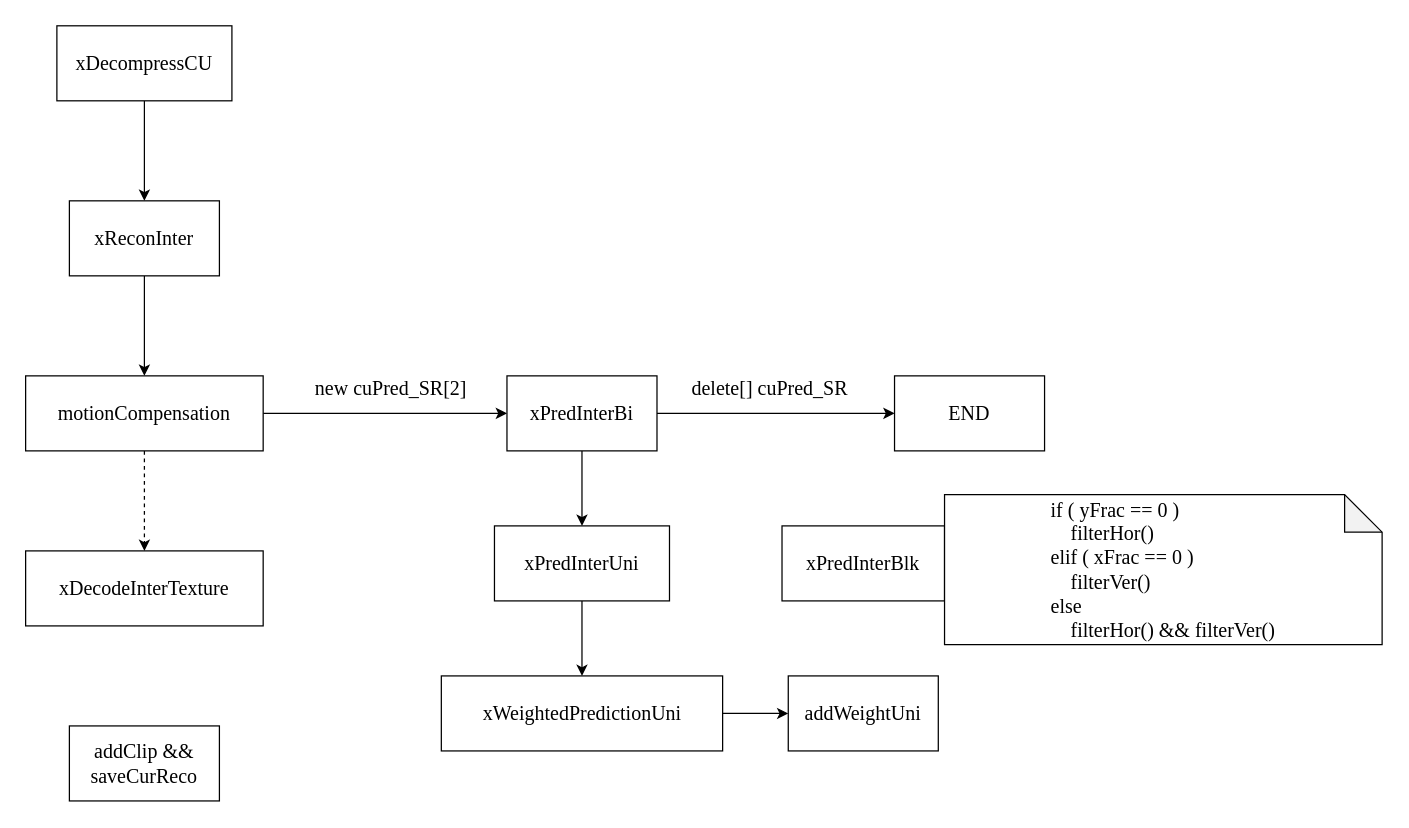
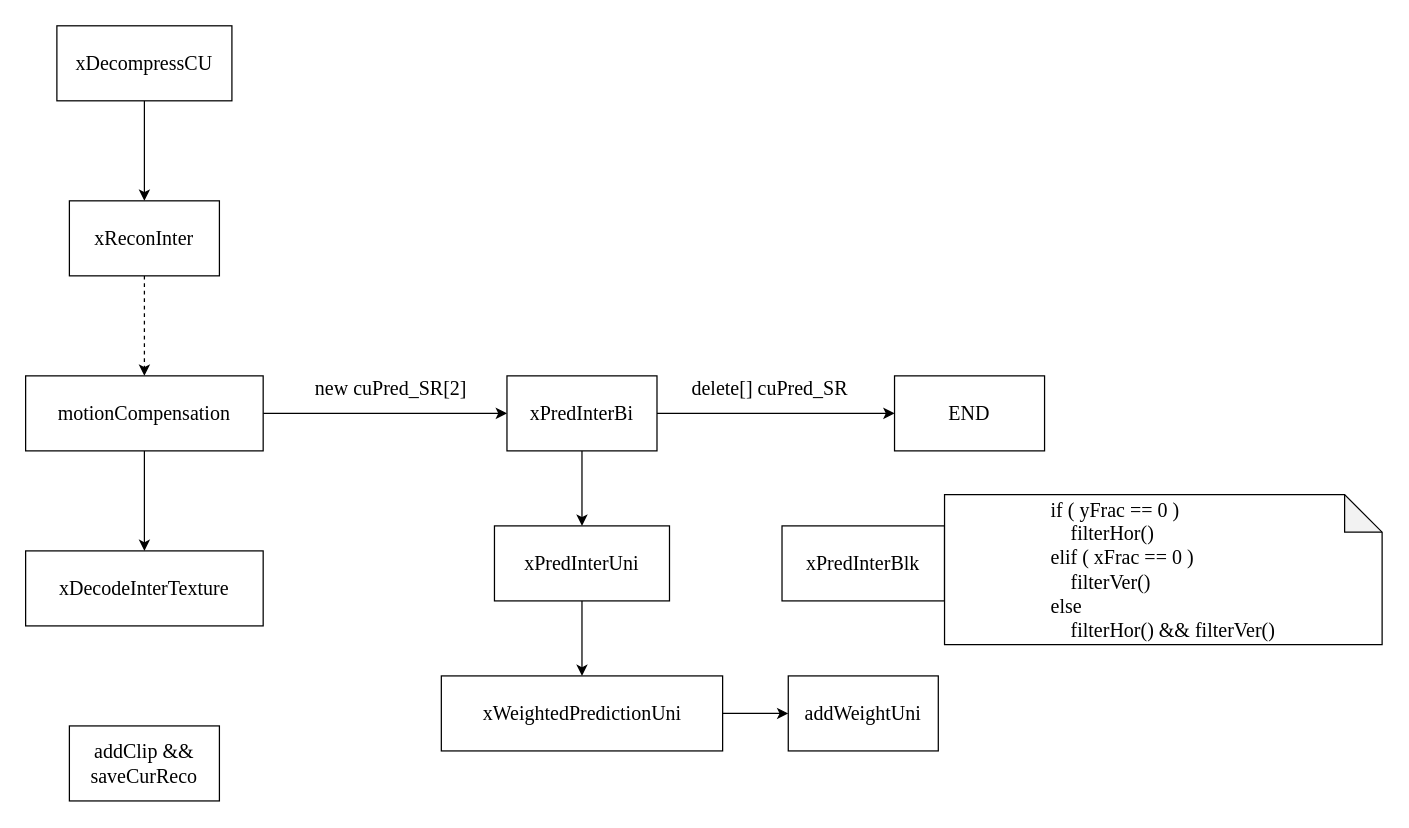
edge "xReconInter" -> "motionCompensation": style solid -> dashed
edge "motionCompensation" -> "xDecodeInterTexture": style dashed -> solid
